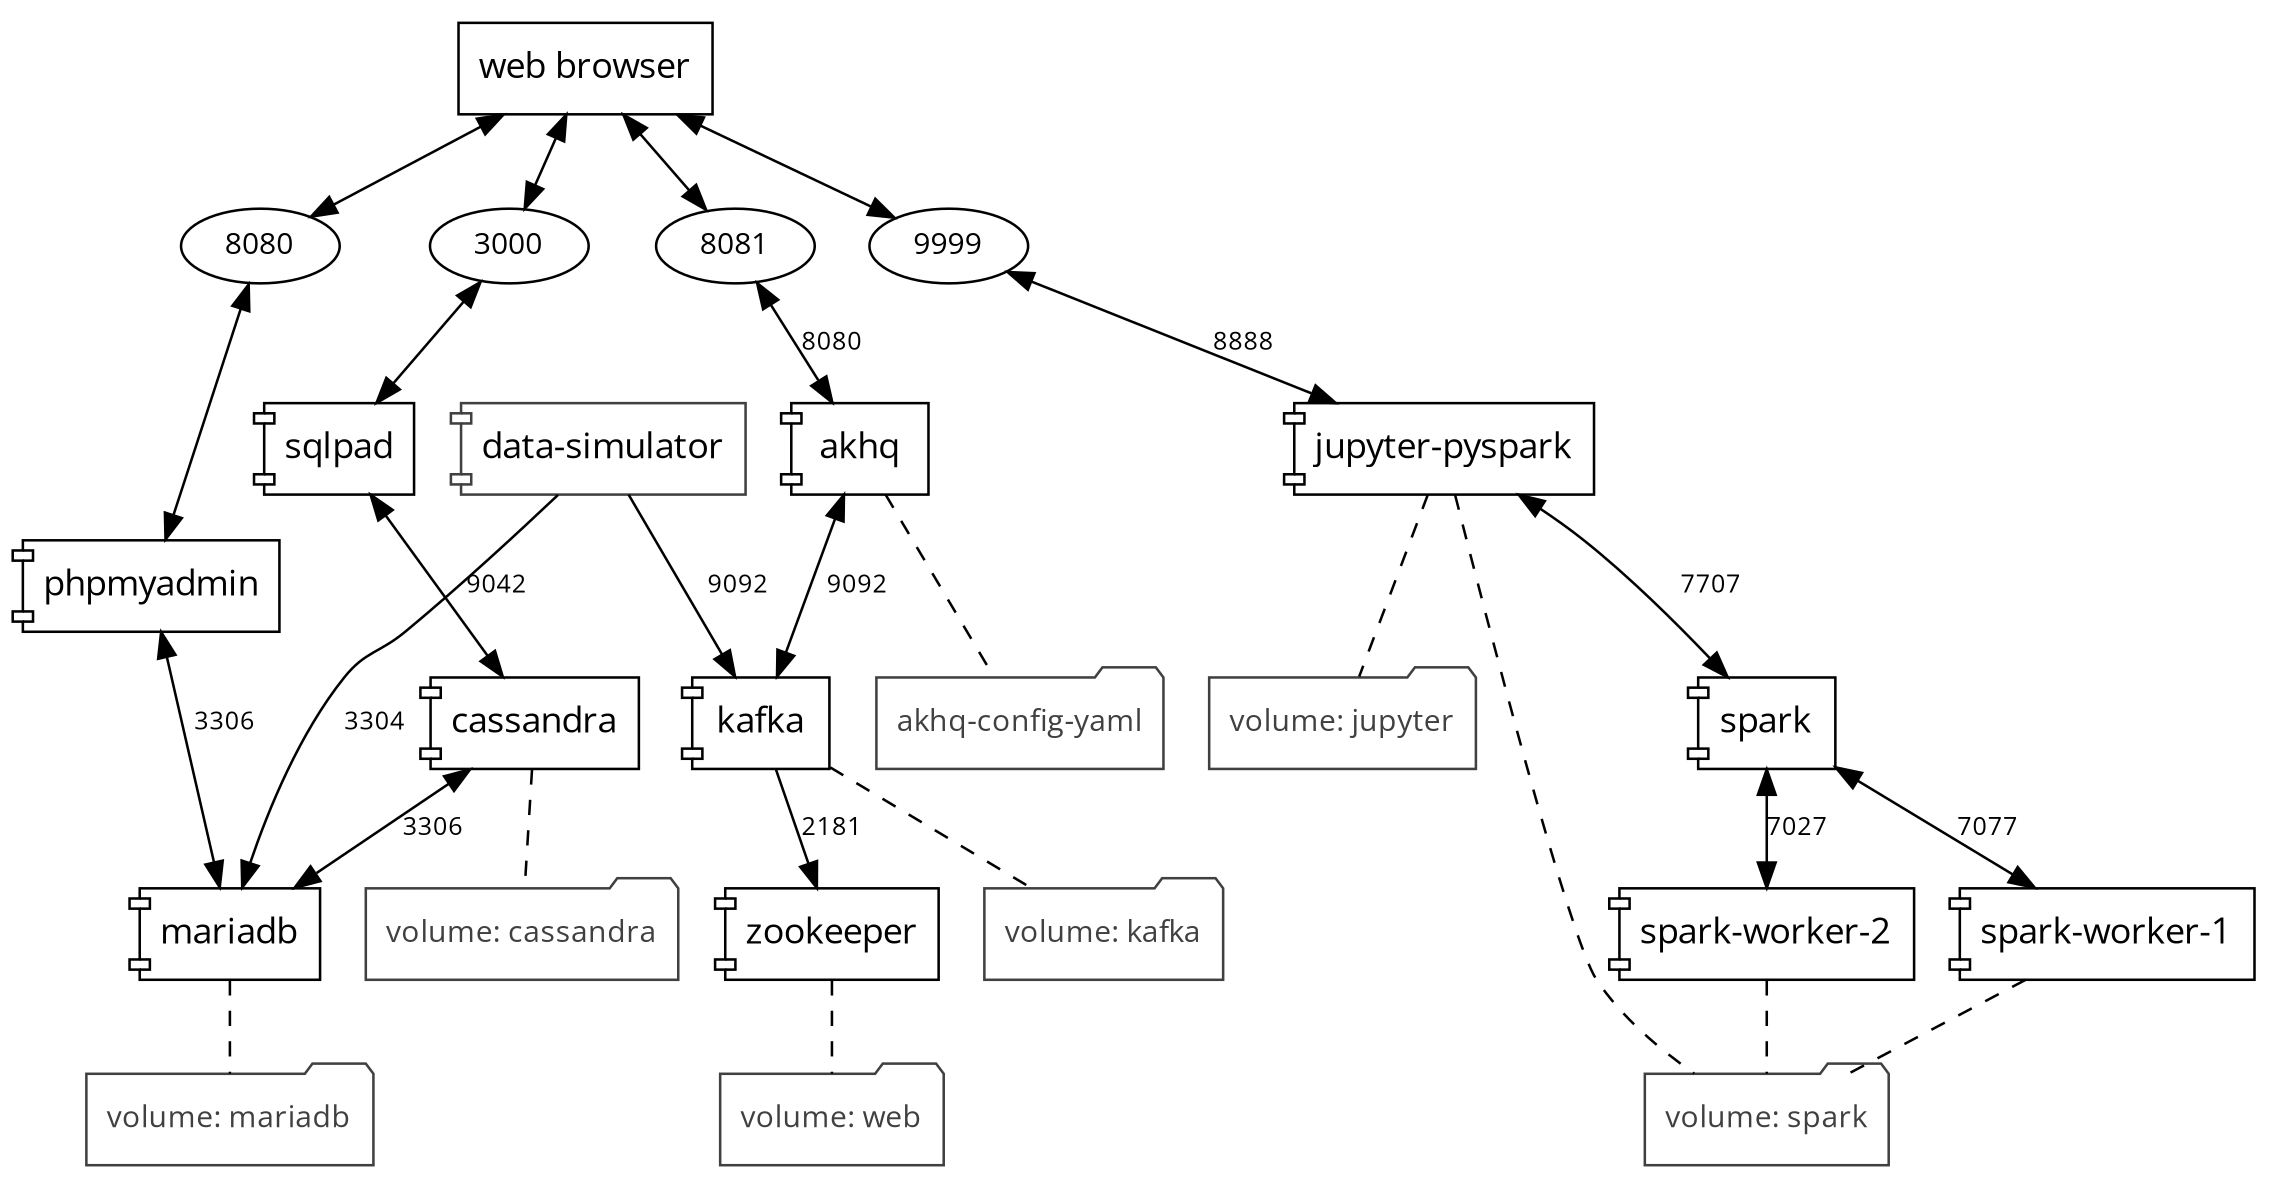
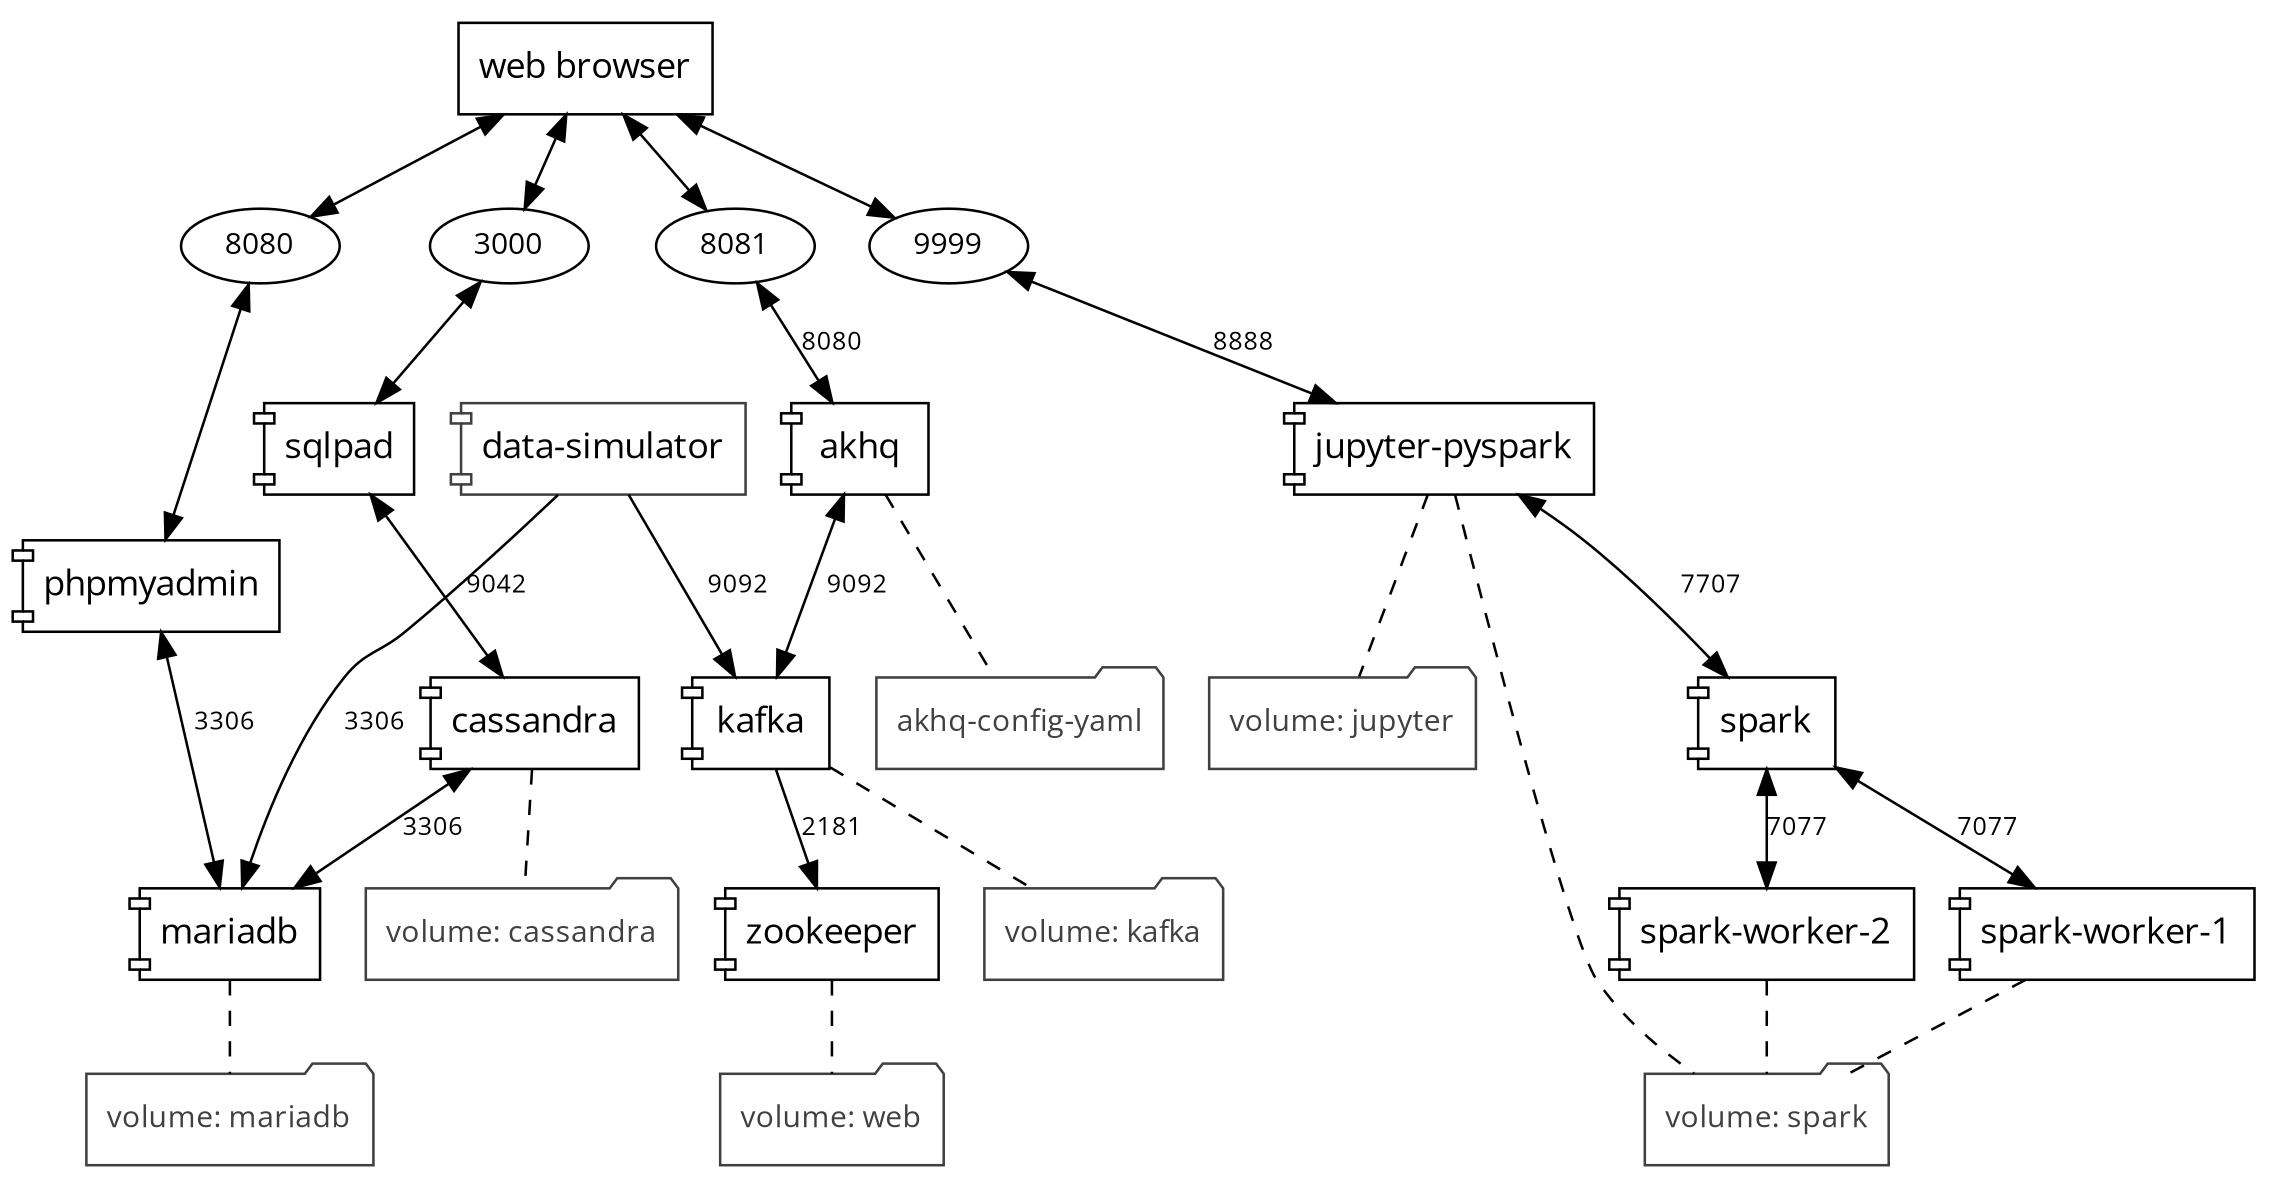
edge "data-simulator" -> "mariadb": label "3304" -> "3306"
edge "spark" -- "spark-worker-2": label "7027" -> "7077"
